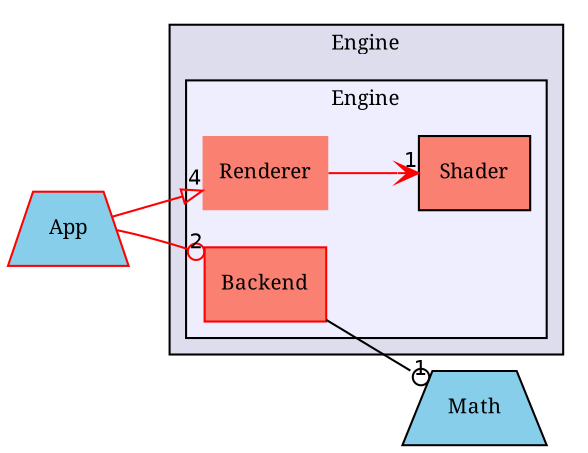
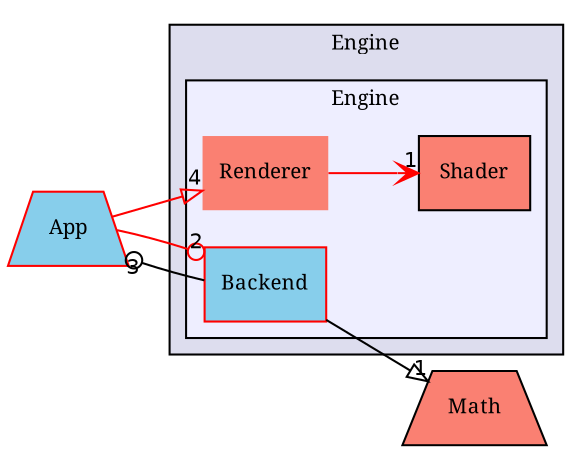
edge "Backend" -> "App": added
node "Backend": fillcolor salmon -> skyblue
edge "Backend" -> "Math": arrowhead odot -> onormal
node "Math": fillcolor skyblue -> salmon
